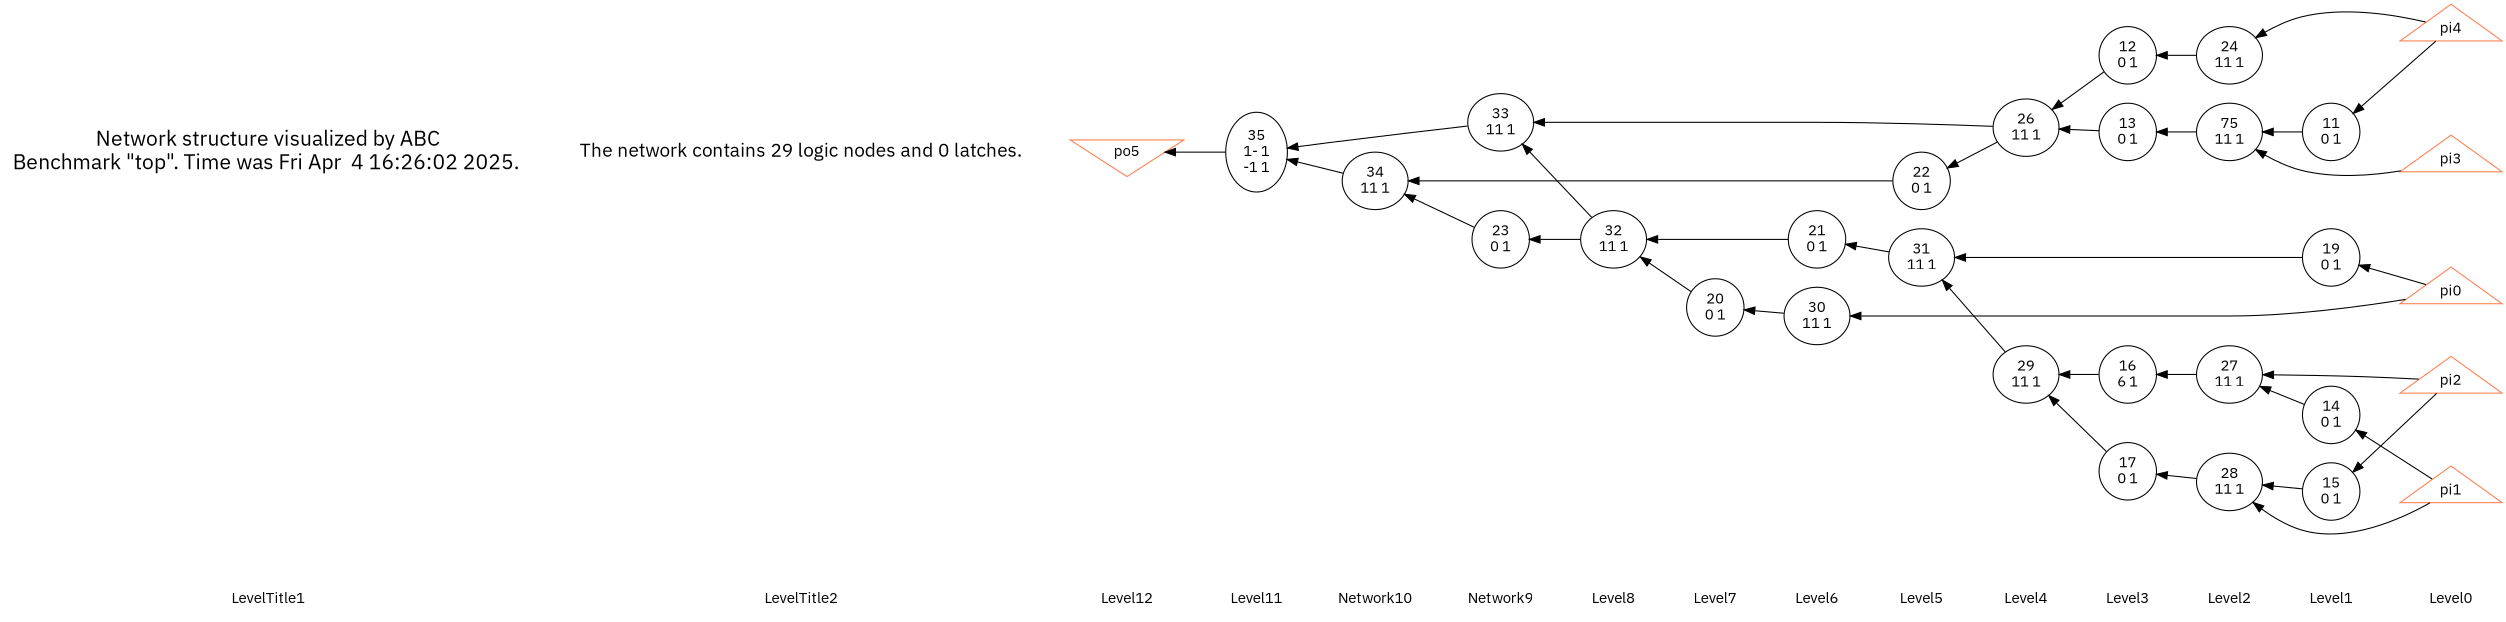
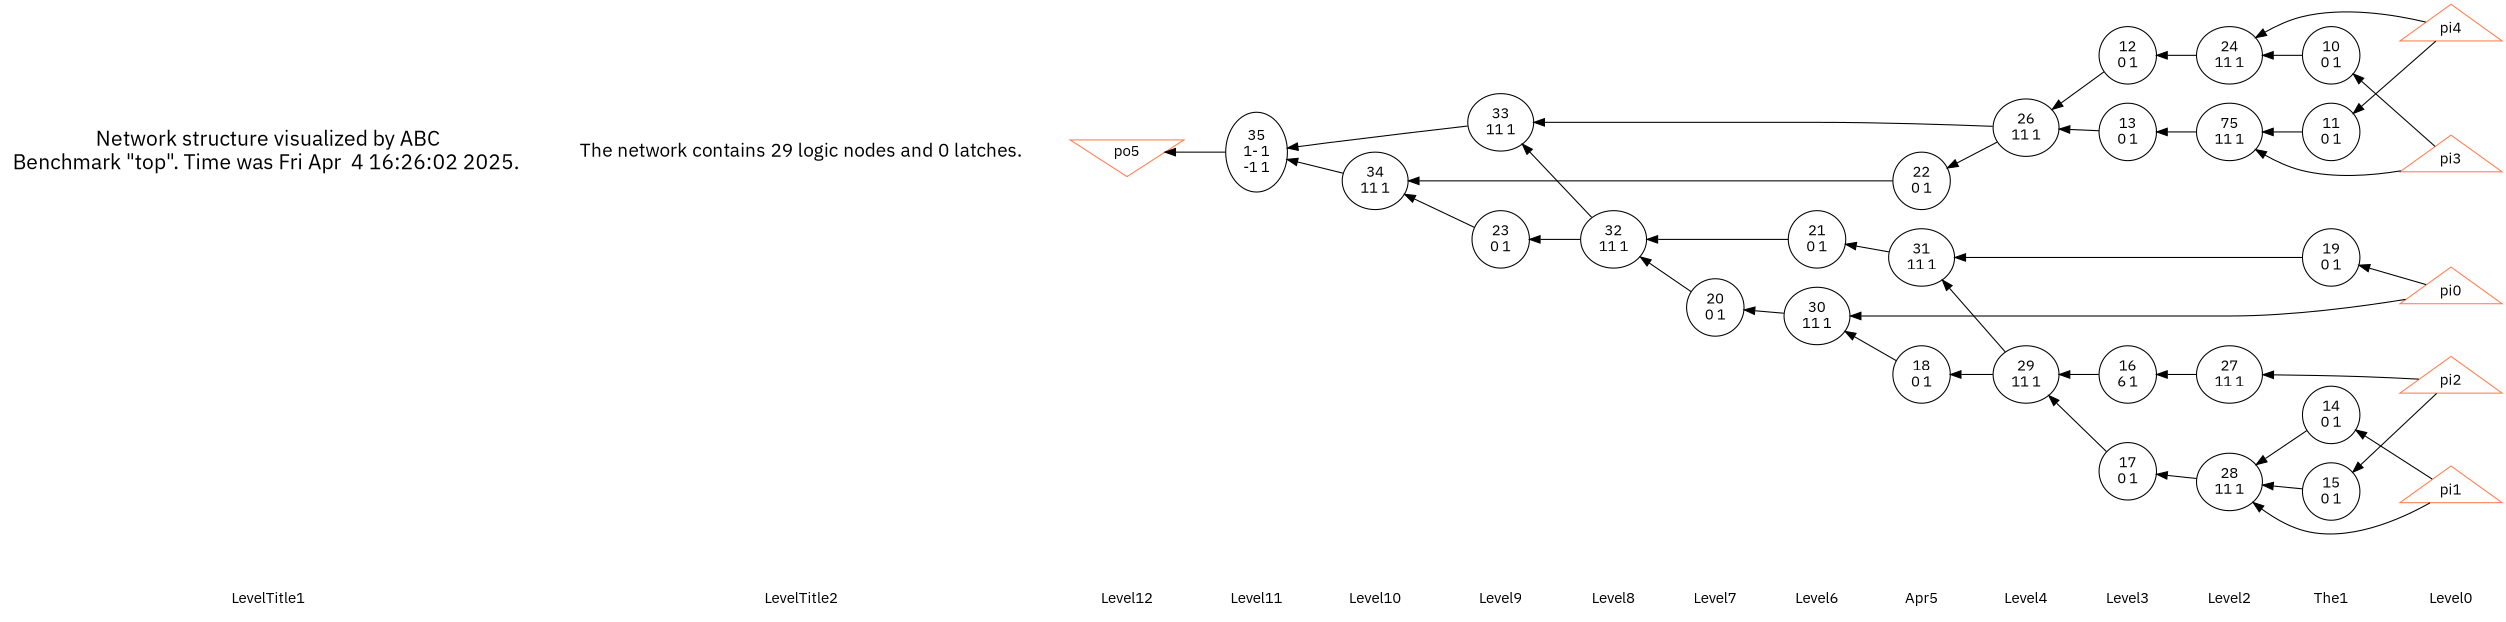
node "10 0 1": added
node "18 0 1": added
edge "14 0 1" -> "27 11 1": now "14 0 1" -> "28 11 1"
node "Network10": label "Network10" -> "Level10"
node "Network9": label "Network9" -> "Level9"
node "Level5": label "Level5" -> "Apr5"
node "Level1": label "Level1" -> "The1"
